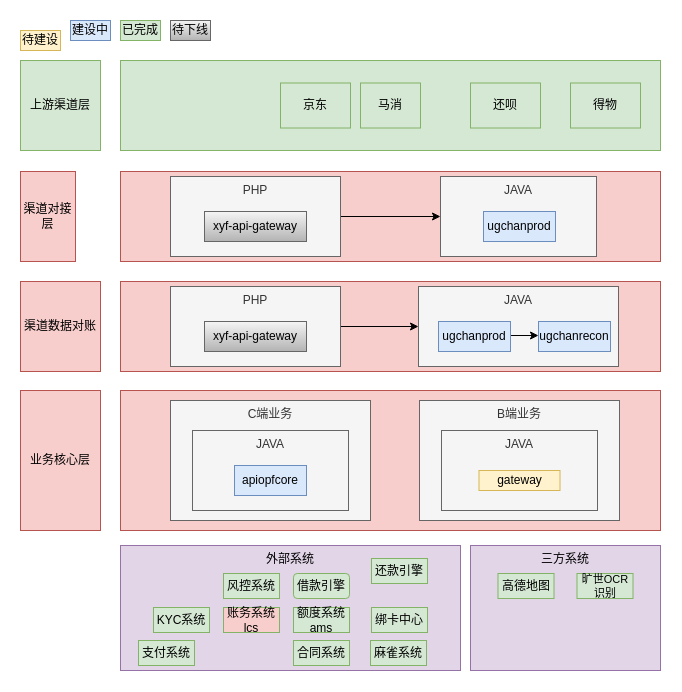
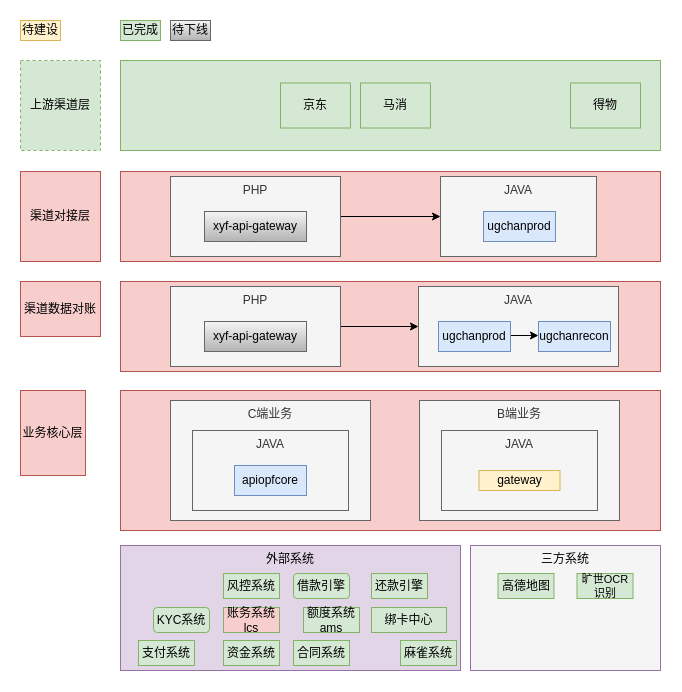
node "建设中": removed
node "待建设": moved (41, 41) -> (41, 31)
node "上游渠道层": style solid -> dashed
node "马消": size 60x45 -> 70x45
node "还呗": removed
node "渠道对接层": size 55x90 -> 80x90
node "渠道数据对账": size 80x90 -> 80x55
node "业务核心层": size 80x140 -> 65x85
node "还款引擎": moved (400, 571) -> (400, 586)
node "三方系统": fillcolor #e1d5e7 -> #f5f5f5
node "KYC系统": shape rectangle -> rounded rectangle
node "额度系统ams": moved (322, 620) -> (332, 620)
node "绑卡中心": size 56x25 -> 75x25
node "资金系统": added
node "麻雀系统": moved (399, 653) -> (429, 653)
